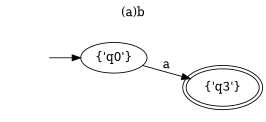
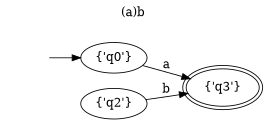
node "{'q2'}": added
